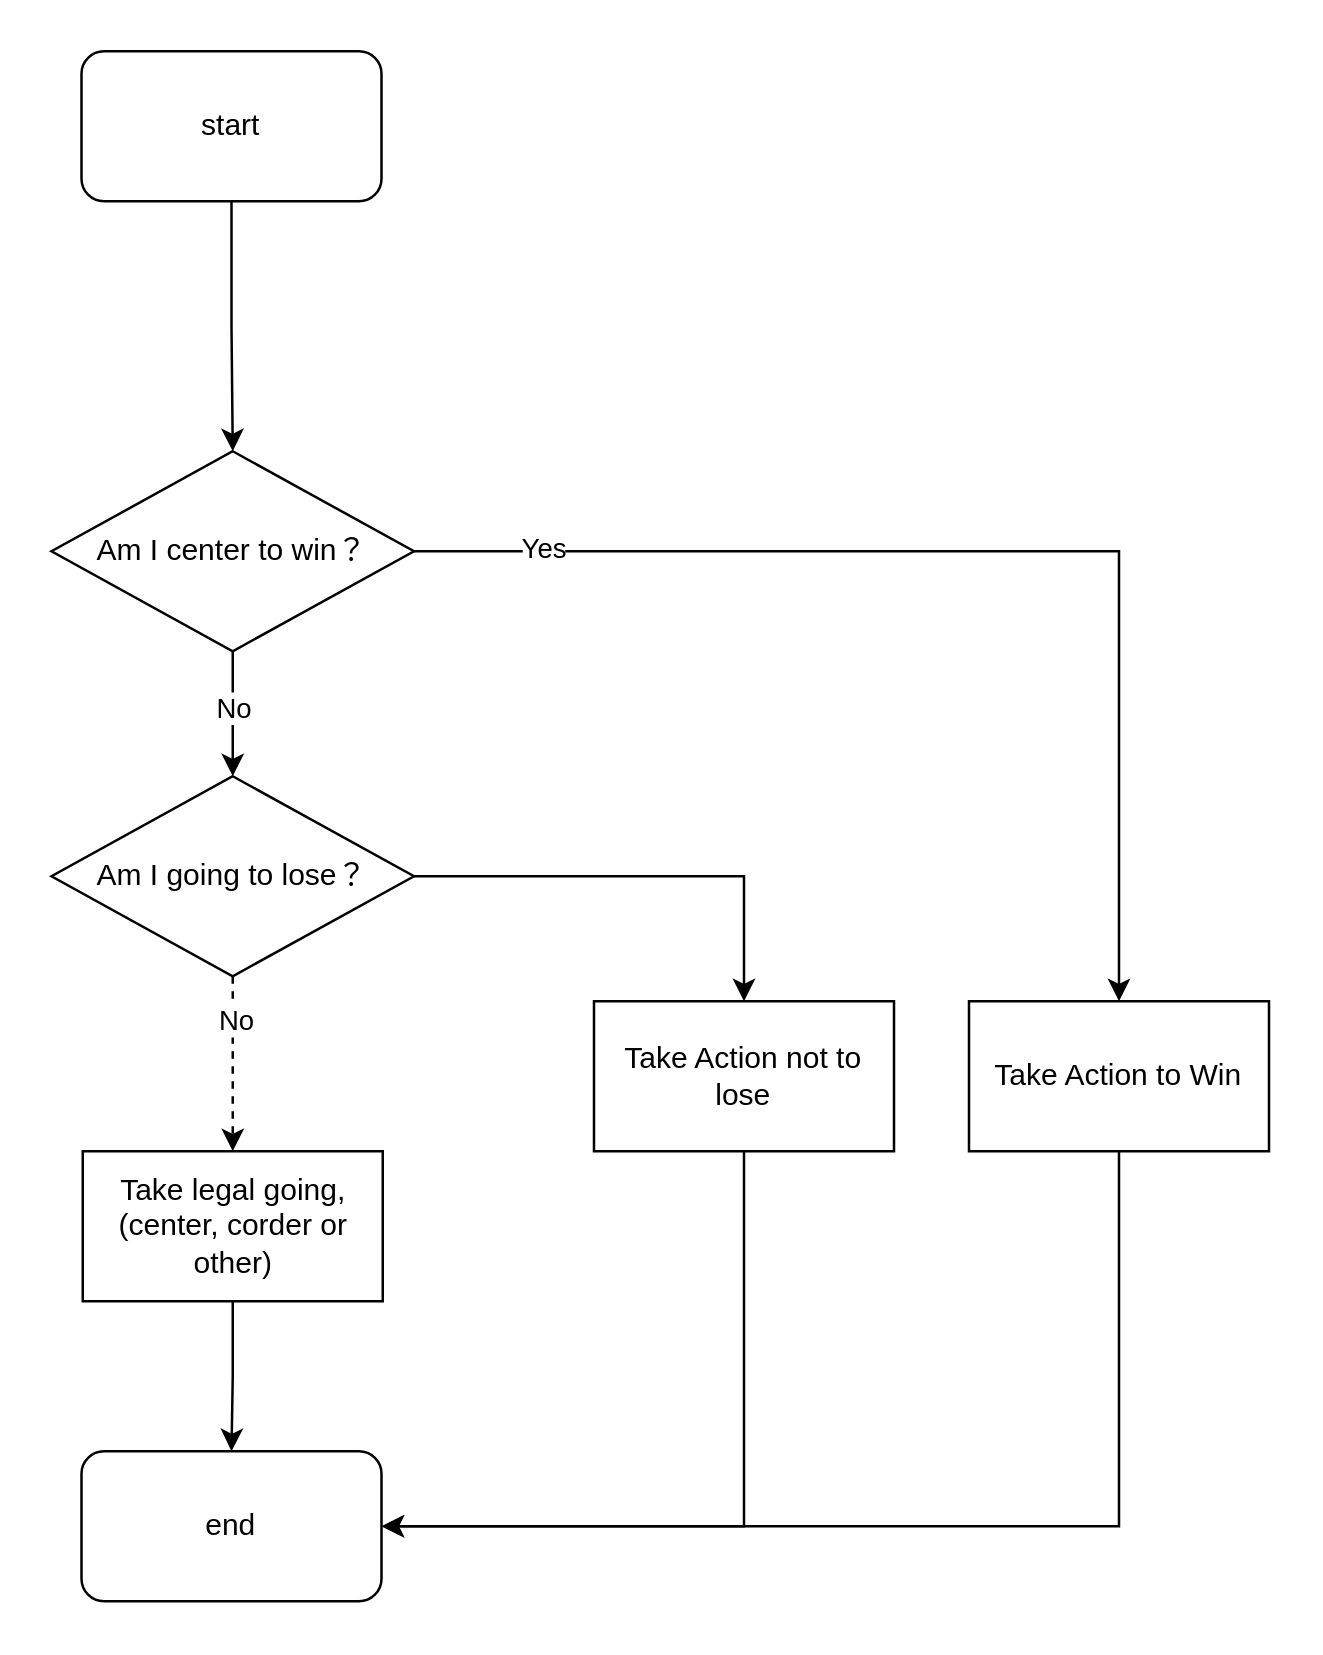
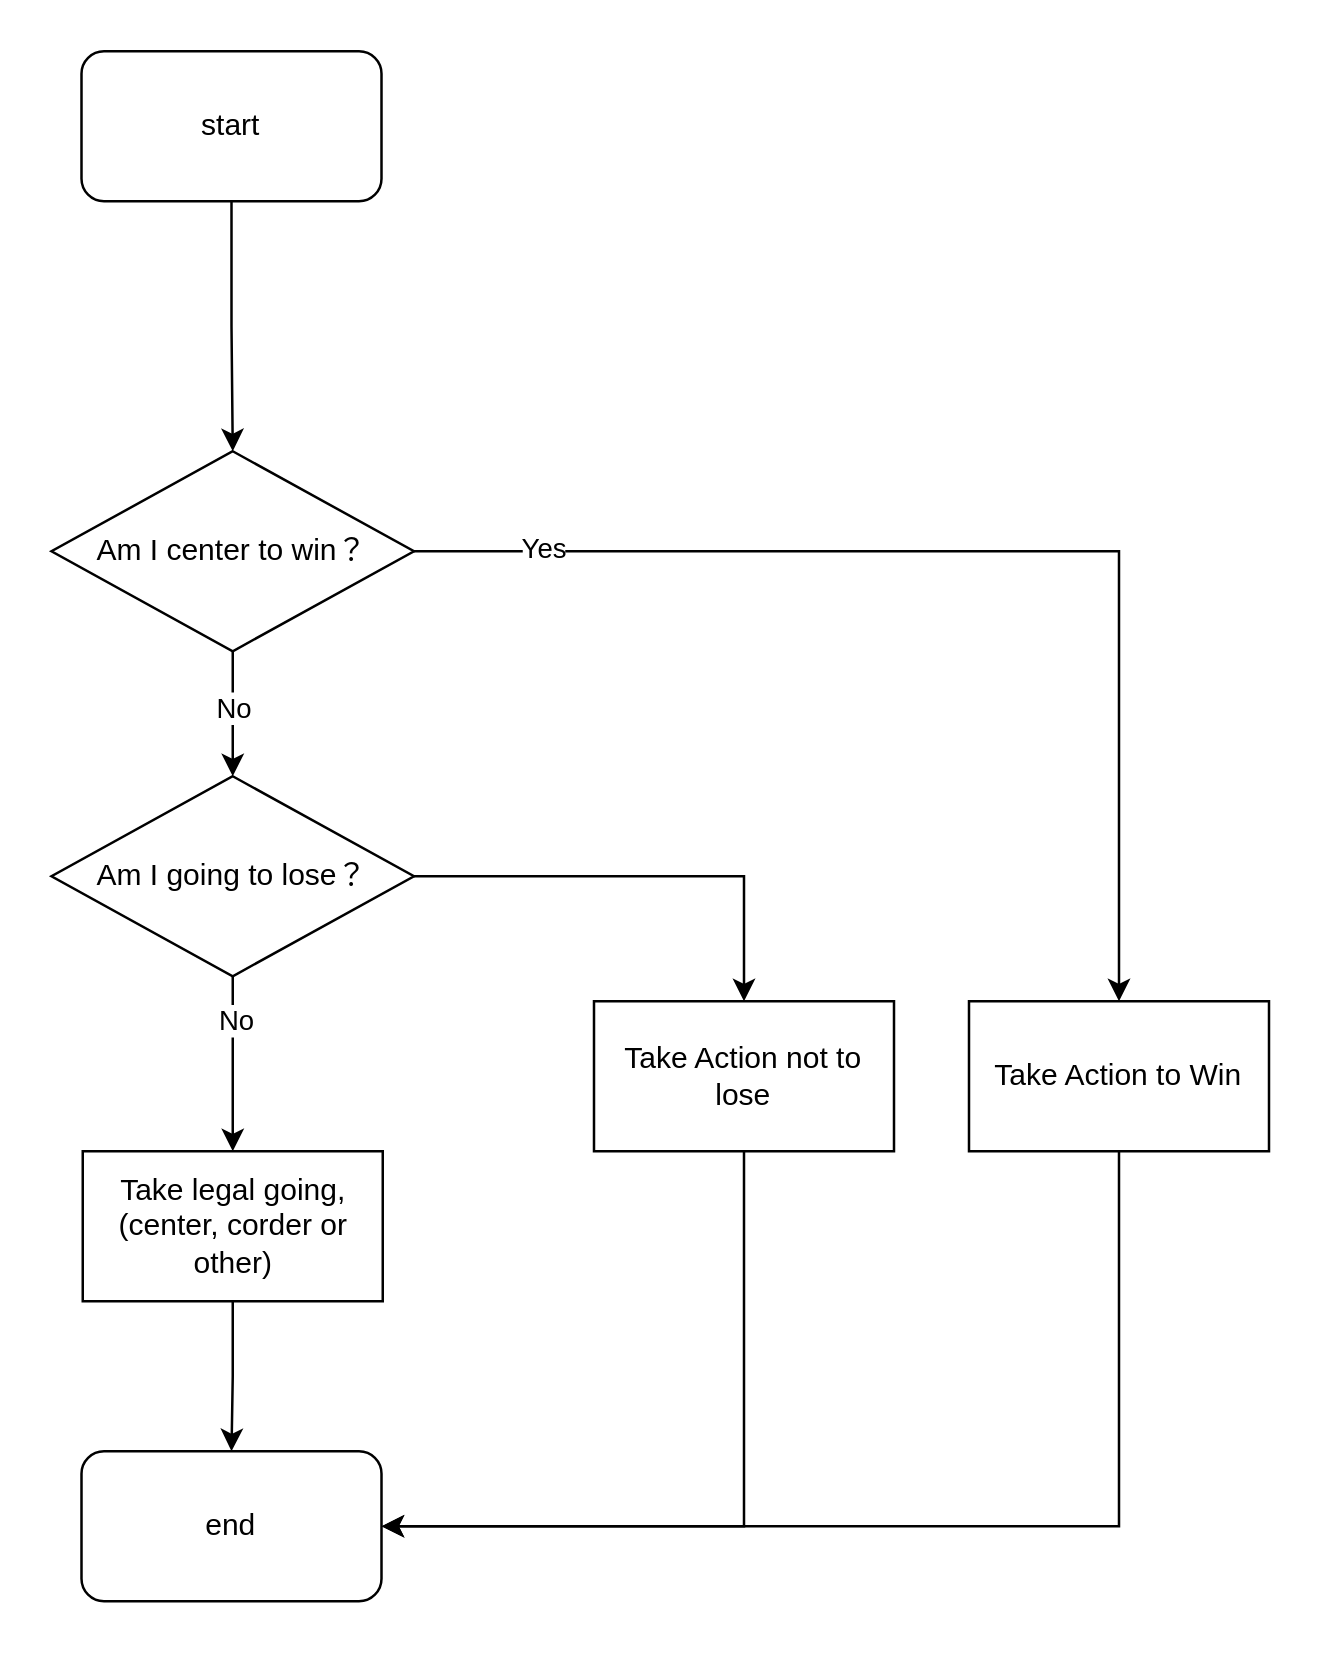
edge "Am I going to lose？" -> "Take legal going, (center, corder or other)": style dashed -> solid
